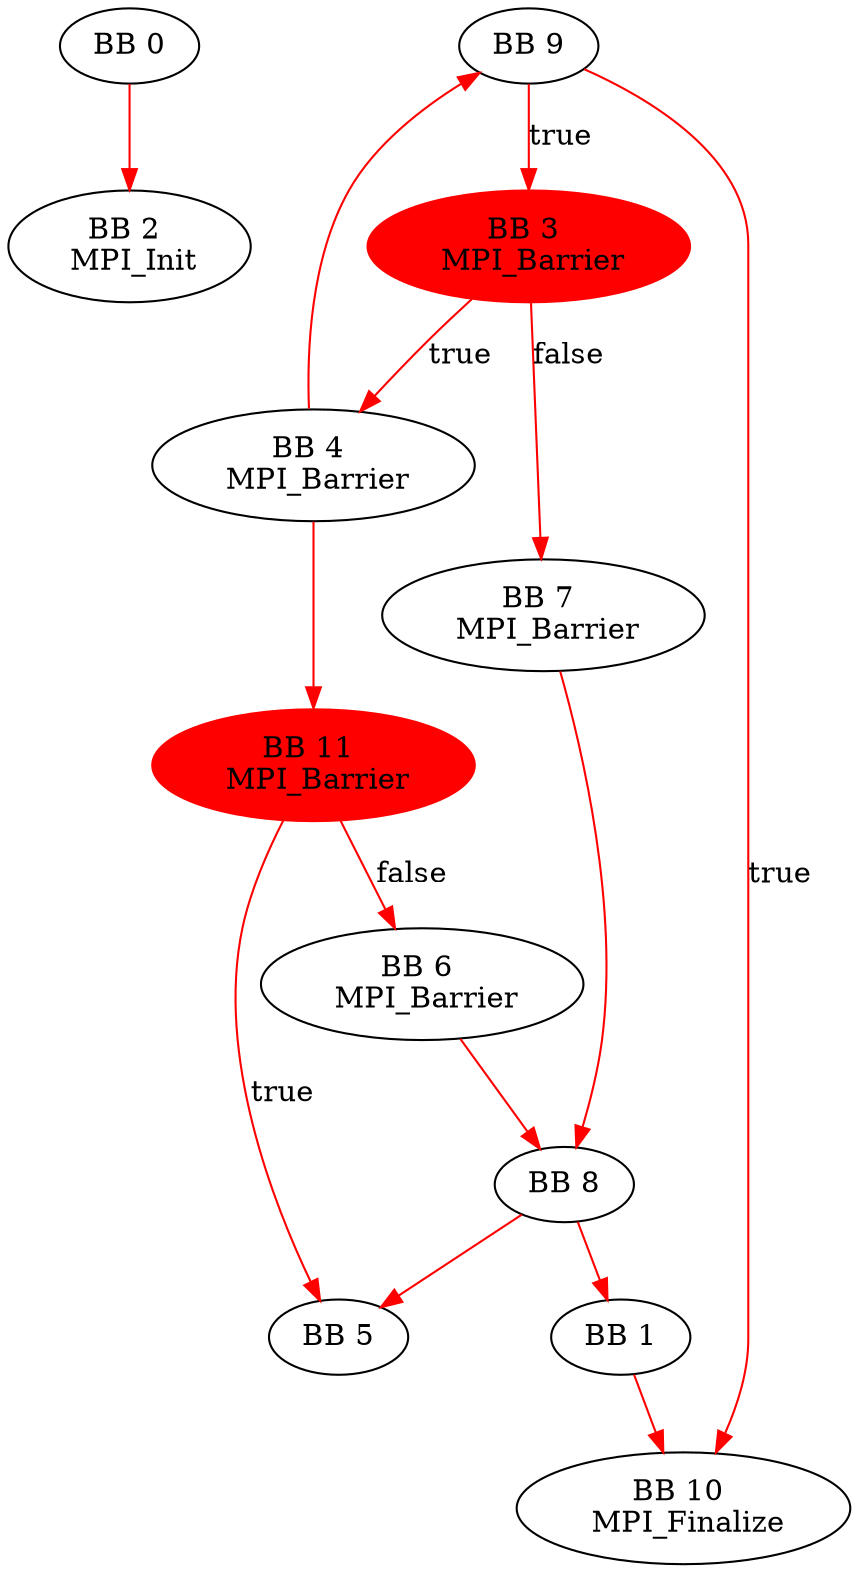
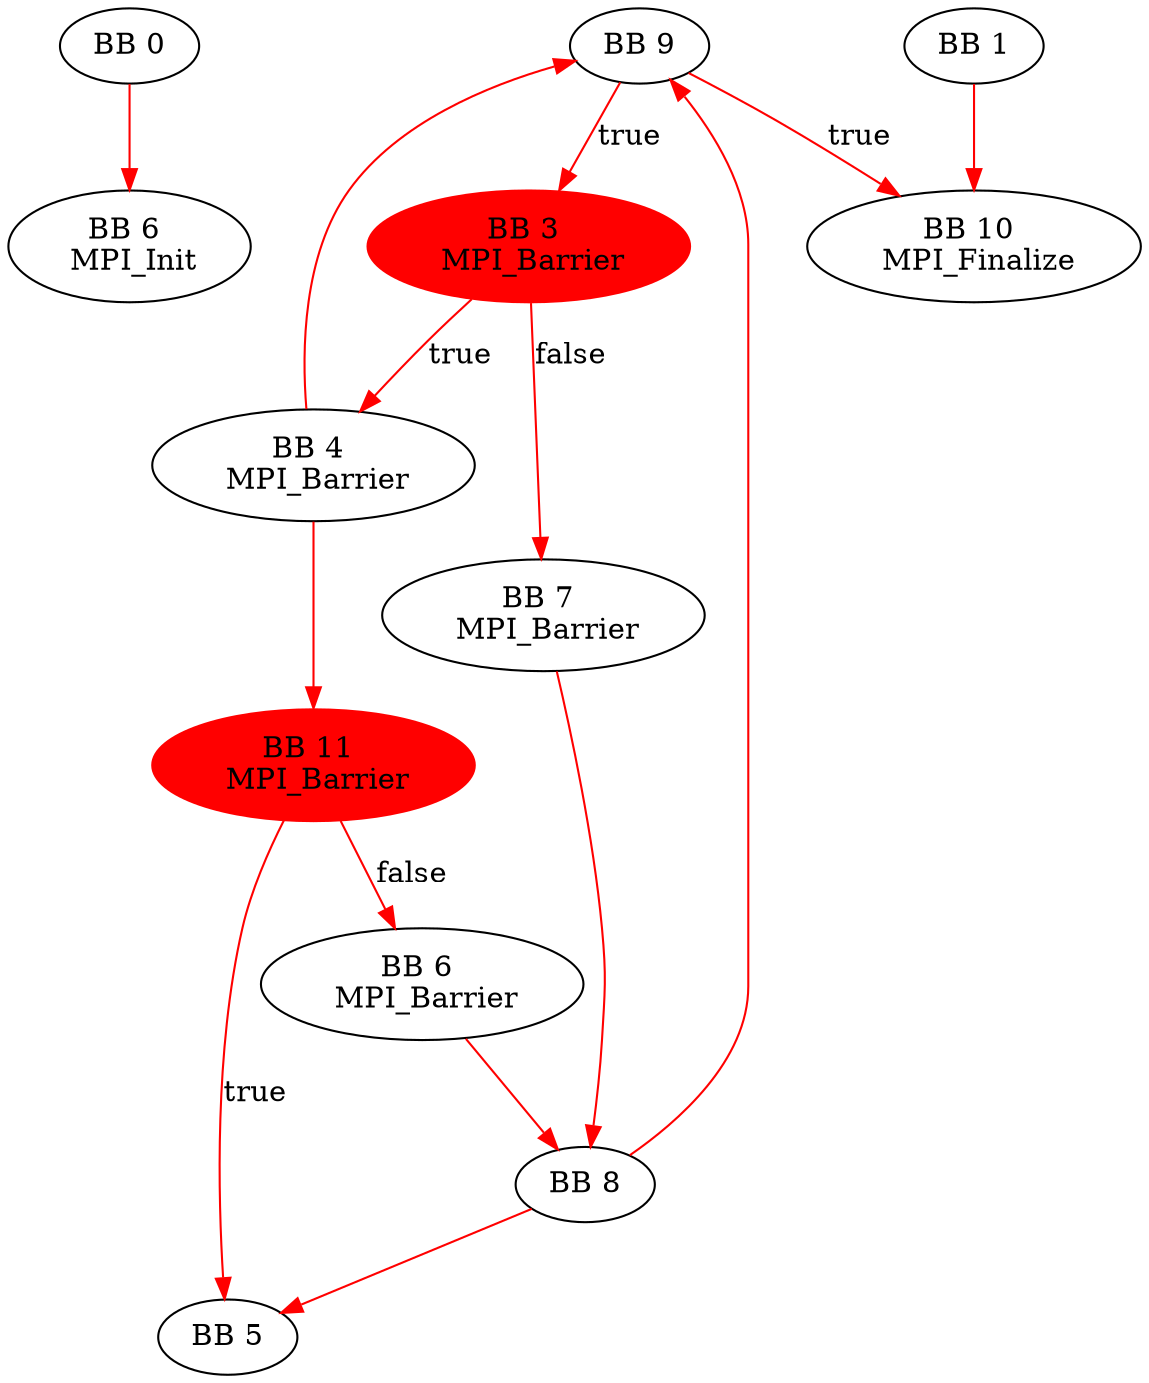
node "BB 2 MPI_Init": label "BB 2 MPI_Init" -> "BB 6 MPI_Init"
edge "BB 8" -> "BB 1": now "BB 8" -> "BB 9"
